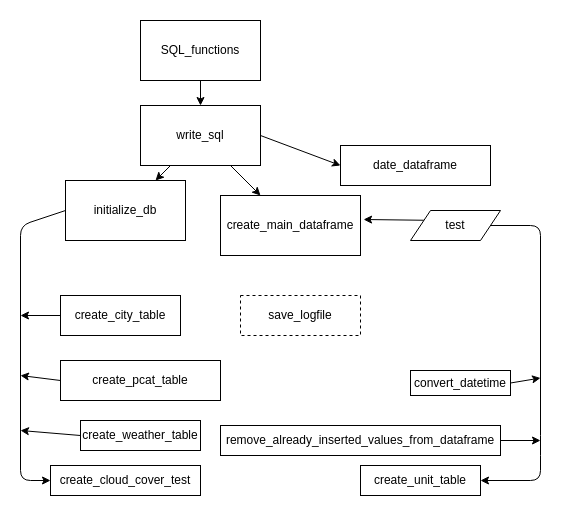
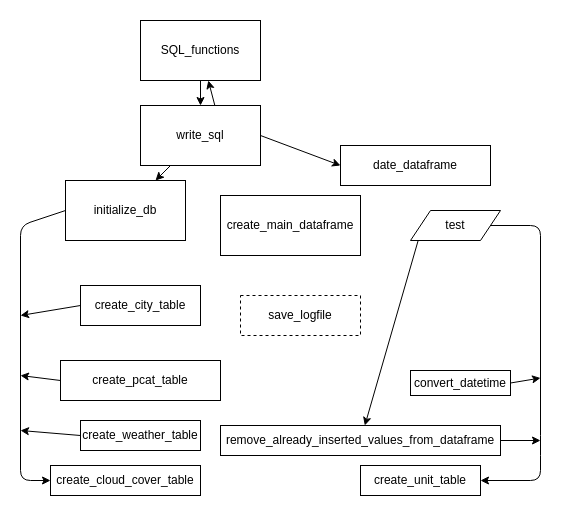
edge "write_sql" -> "create_main_dataframe": now "write_sql" -> "SQL_functions"
edge "test" -> "create_main_dataframe": now "test" -> "remove_already_inserted_values_from_dataframe"
node "create_city_table": moved (121, 316) -> (141, 306)
node "create_cloud_cover_test": label "create_cloud_cover_test" -> "create_cloud_cover_table"
